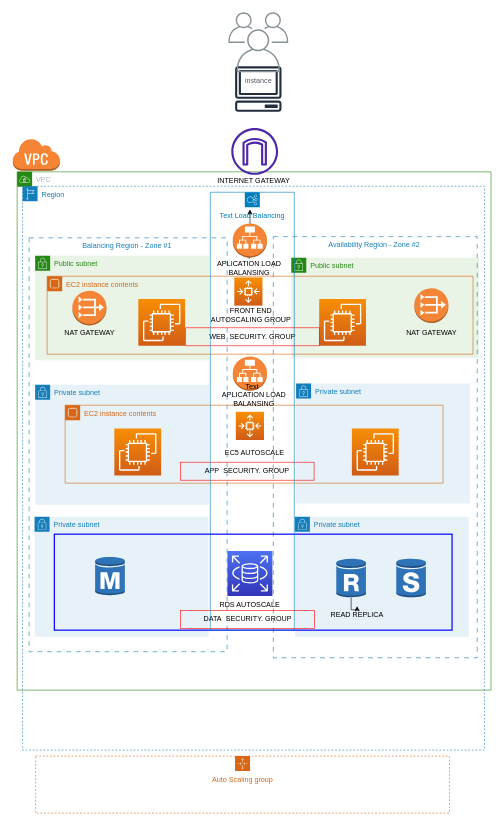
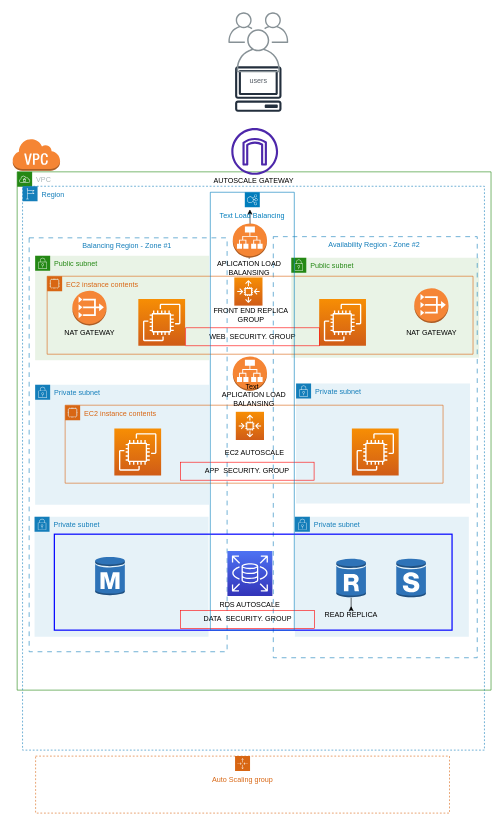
node "instance": label "instance" -> "users"
node "INTERNET GATEWAY": label "INTERNET GATEWAY" -> "AUTOSCALE GATEWAY"
node "FRONT END AUTOSCALING GROUP": label "FRONT END AUTOSCALING GROUP" -> "FRONT END REPLICA GROUP"
node "EC5 AUTOSCALE": label "EC5 AUTOSCALE" -> "EC2 AUTOSCALE"
node "READ REPLICA": moved (357, 615) -> (351, 615)
